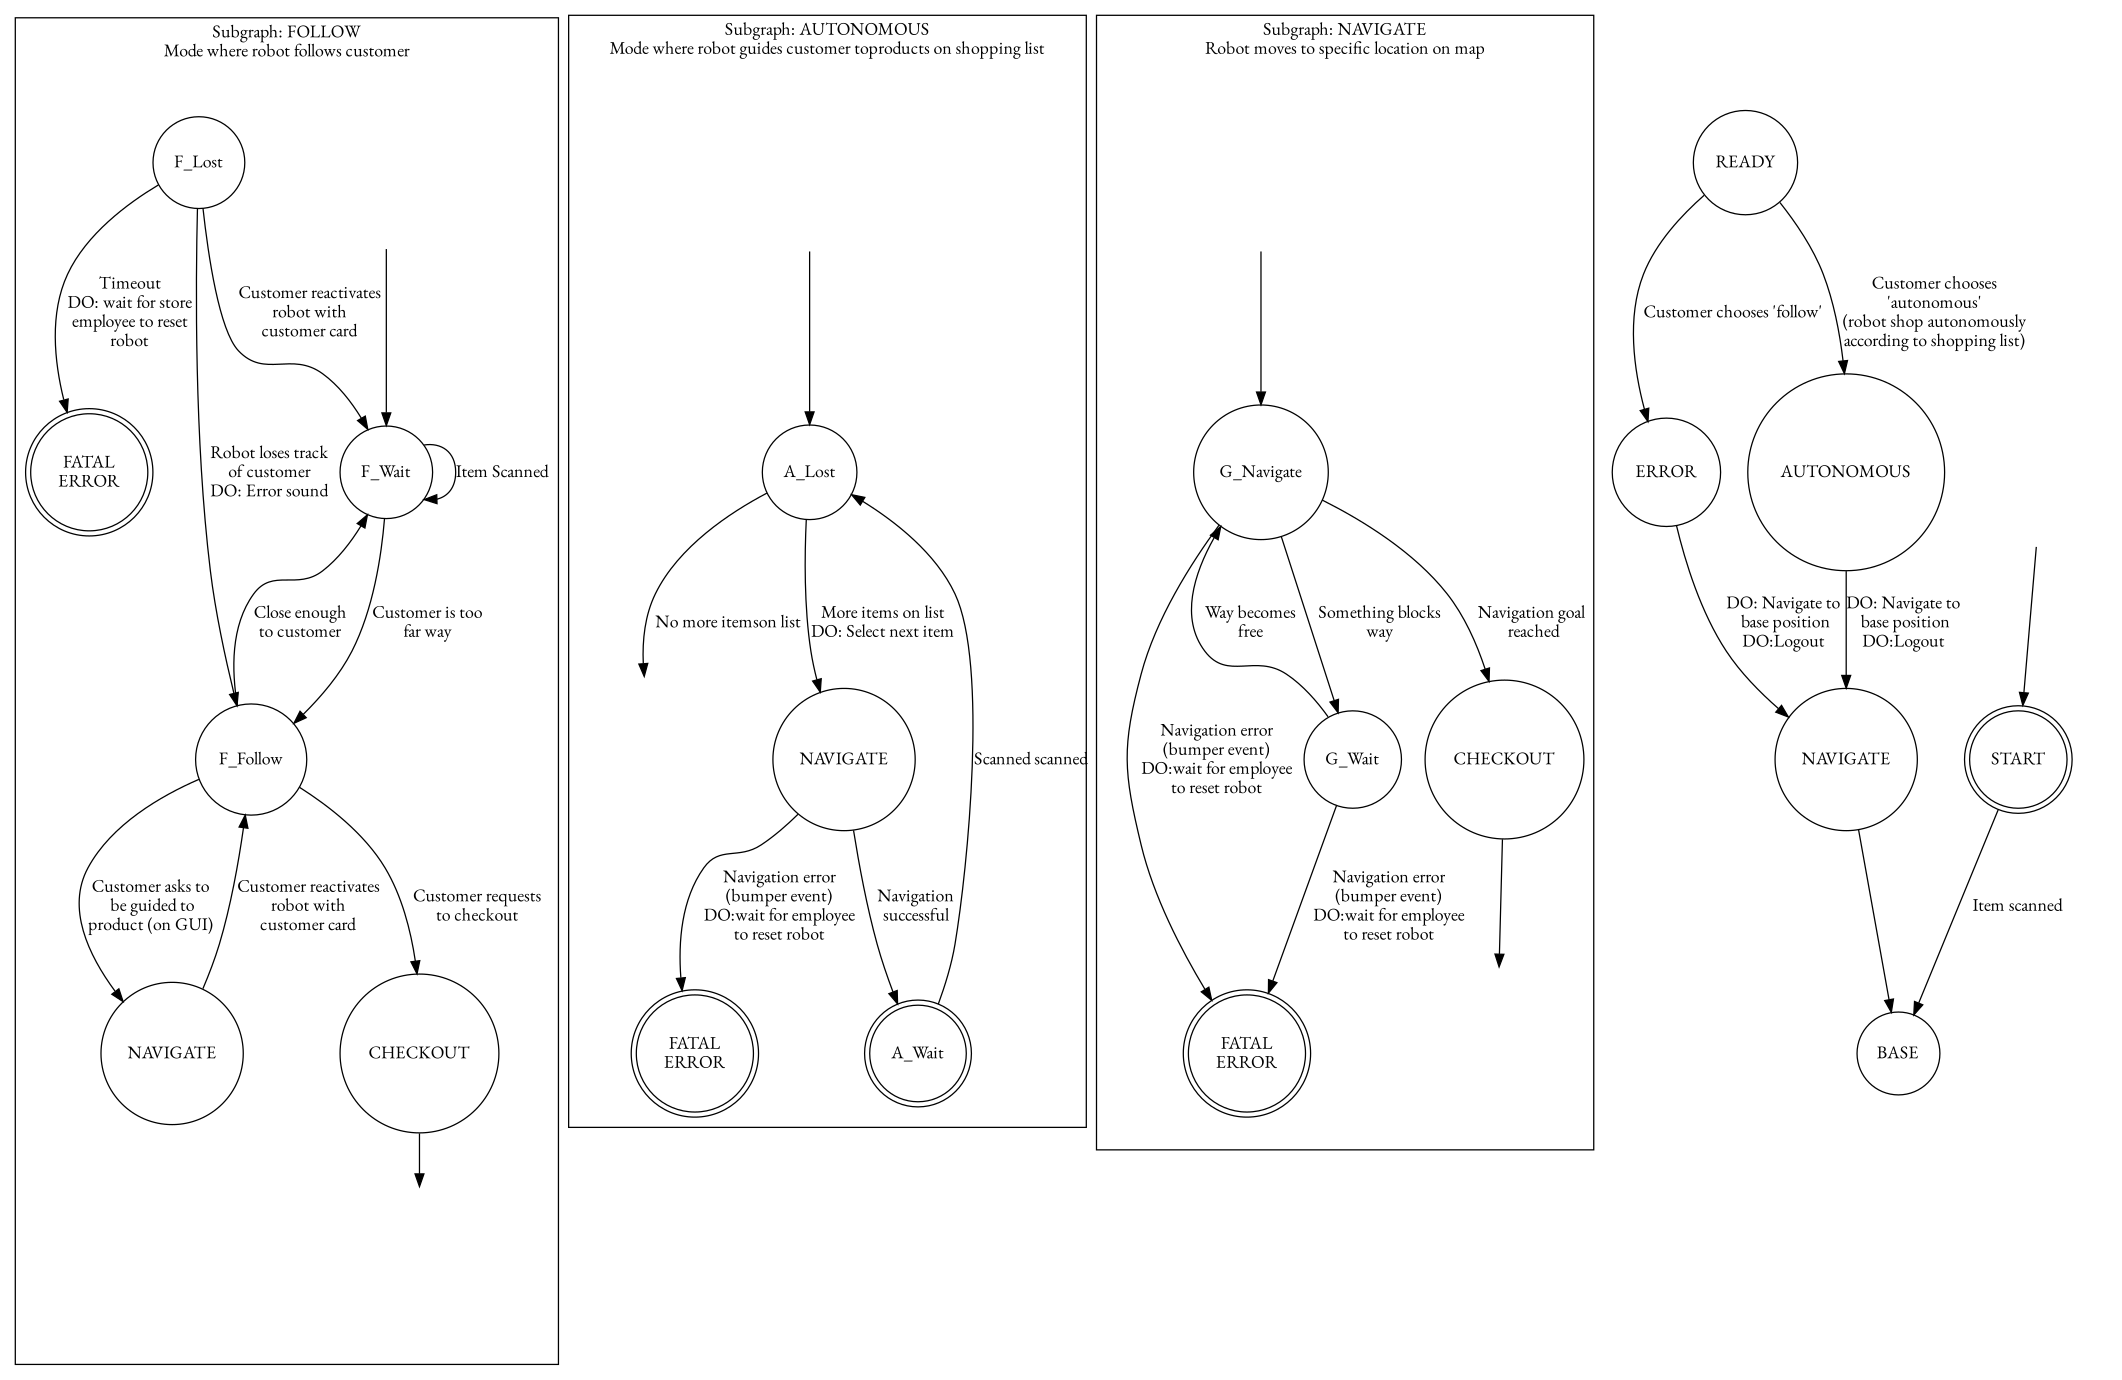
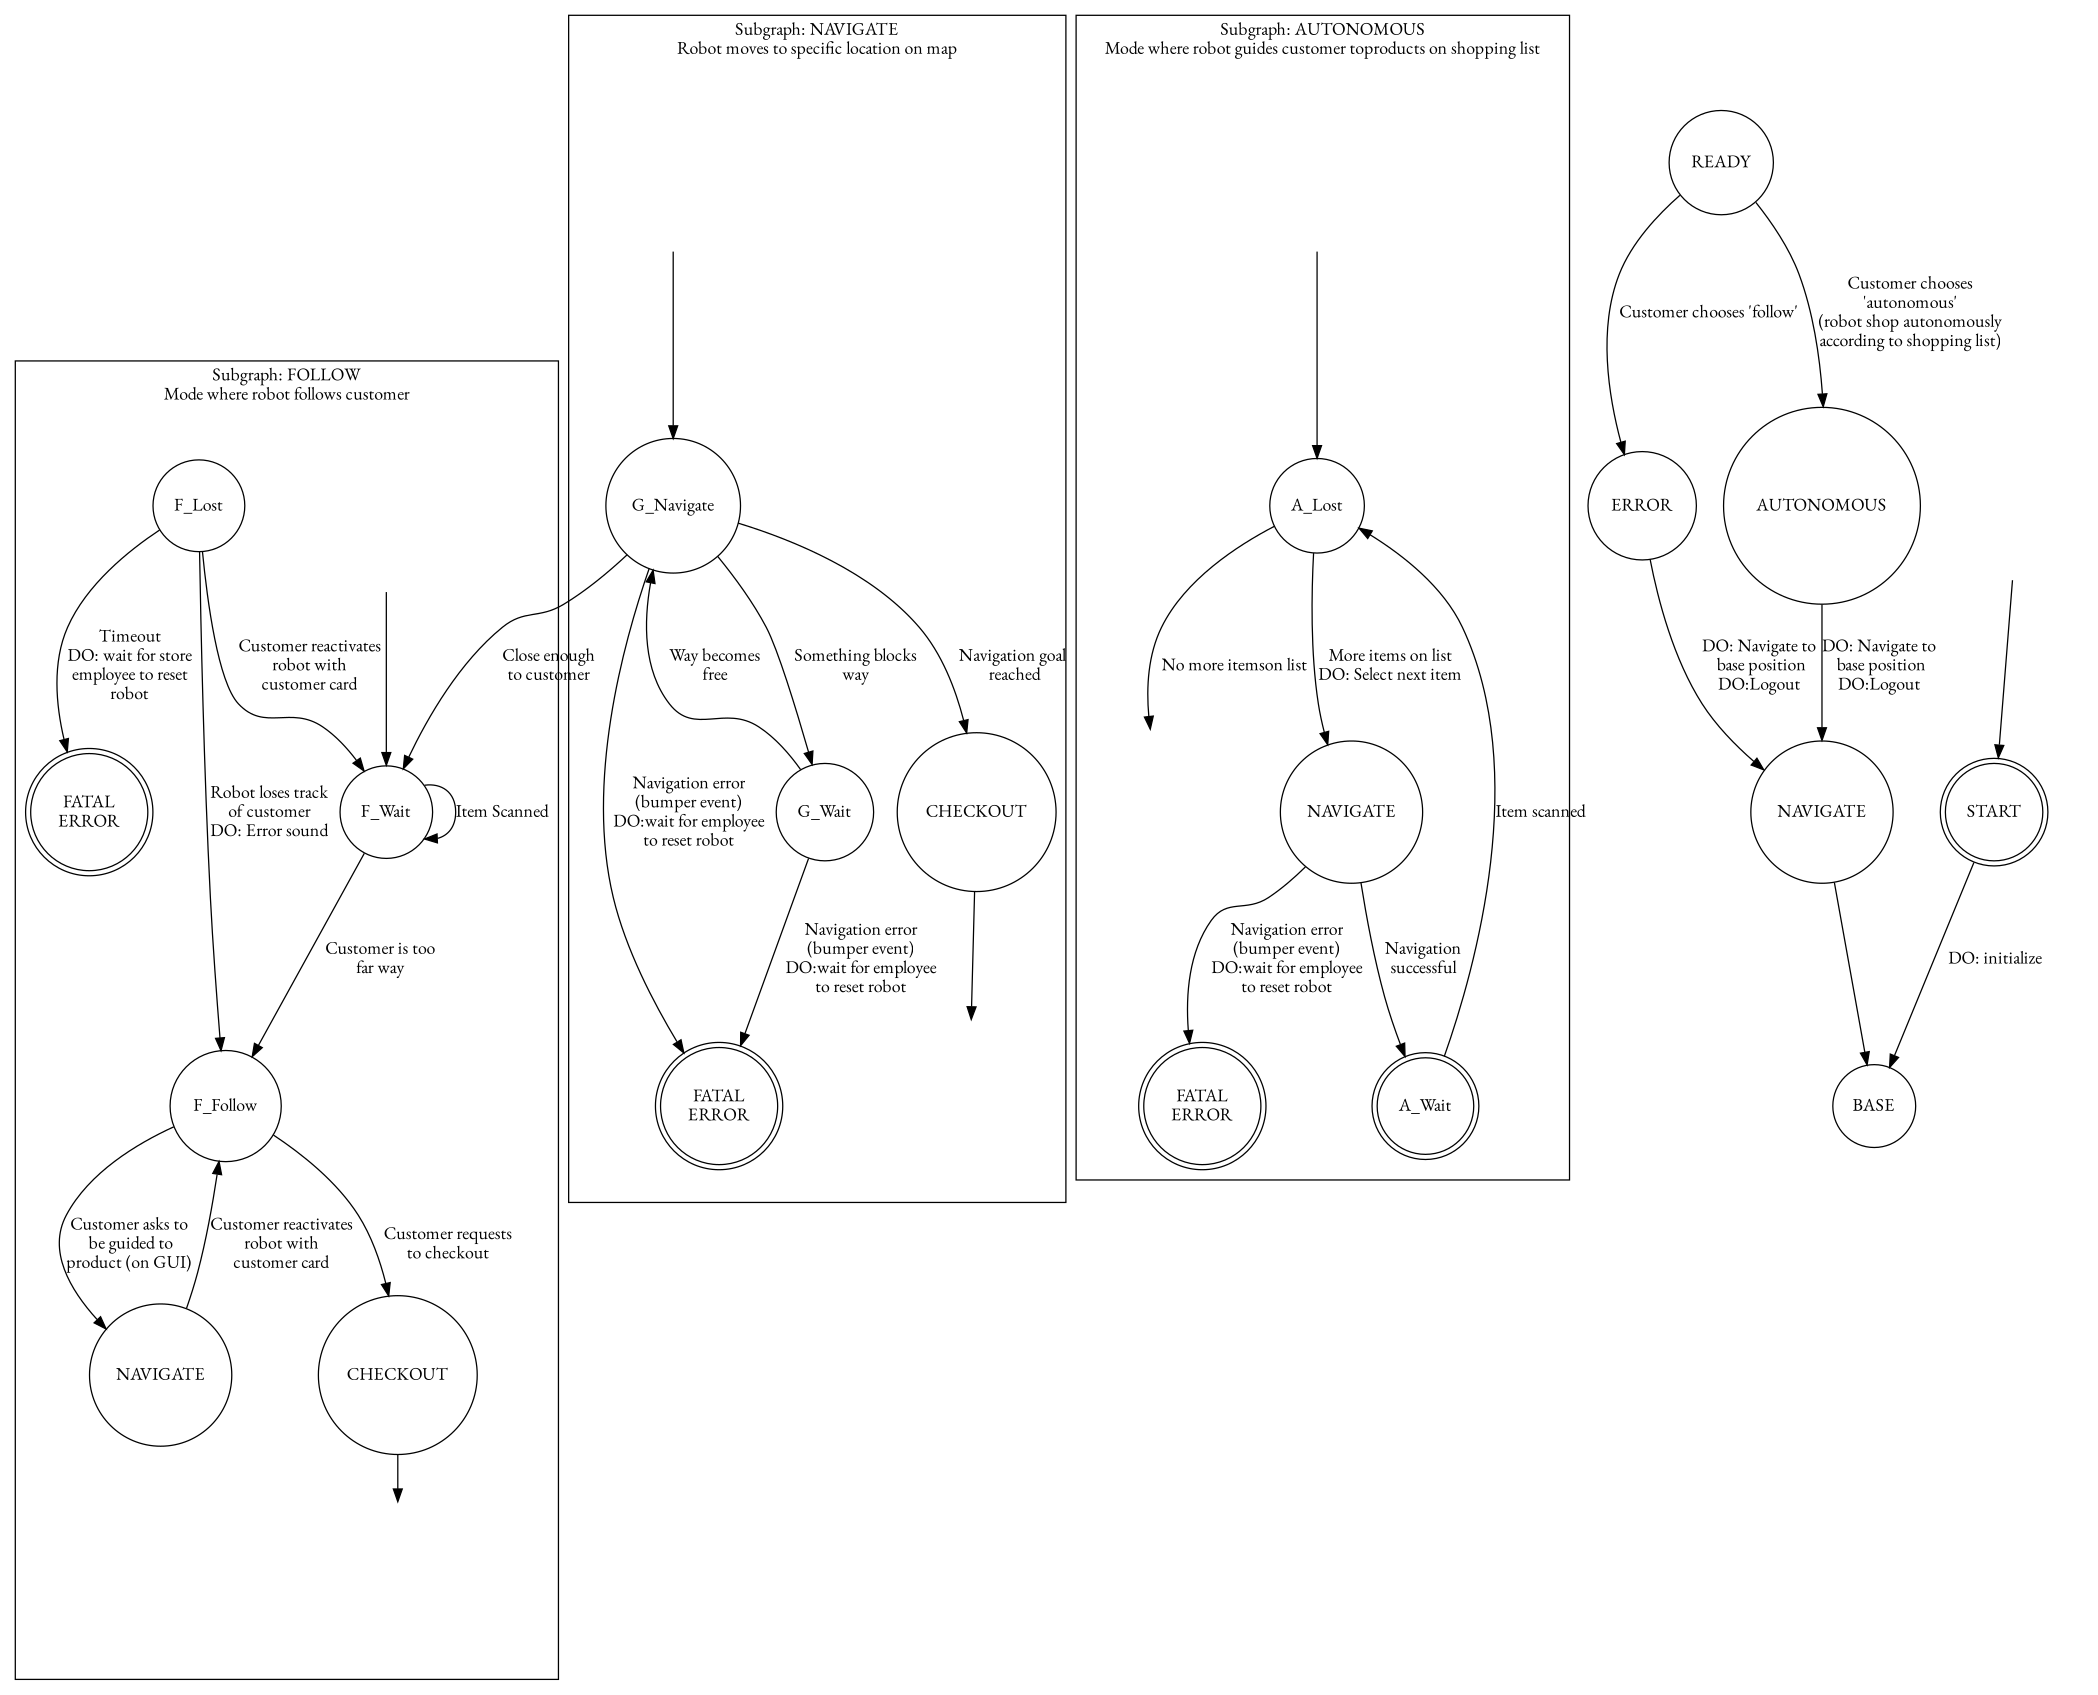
edge "F_Follow" -> "F_Wait": now "G_Navigate" -> "F_Wait"
edge "A_Wait" -> "A_Lost": label "Scanned scanned" -> "Item scanned"
edge "START" -> "BASE": label "Item scanned" -> "DO: initialize"
